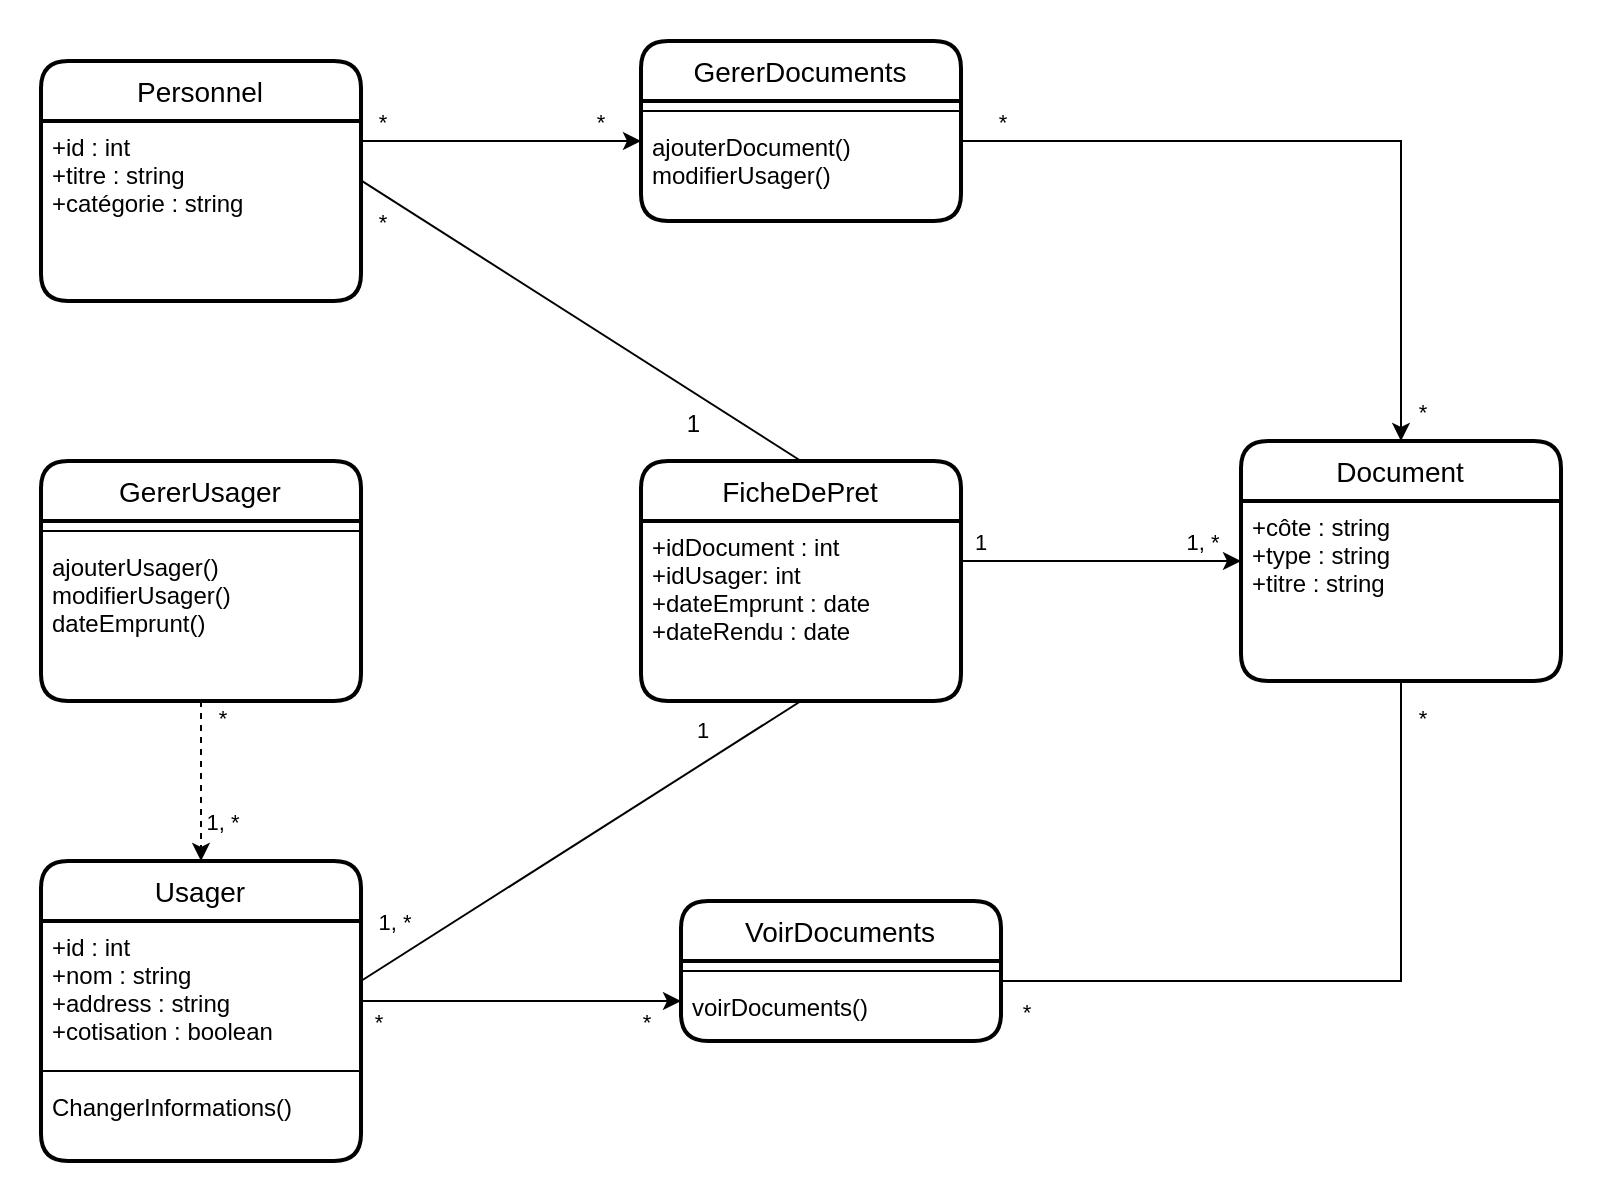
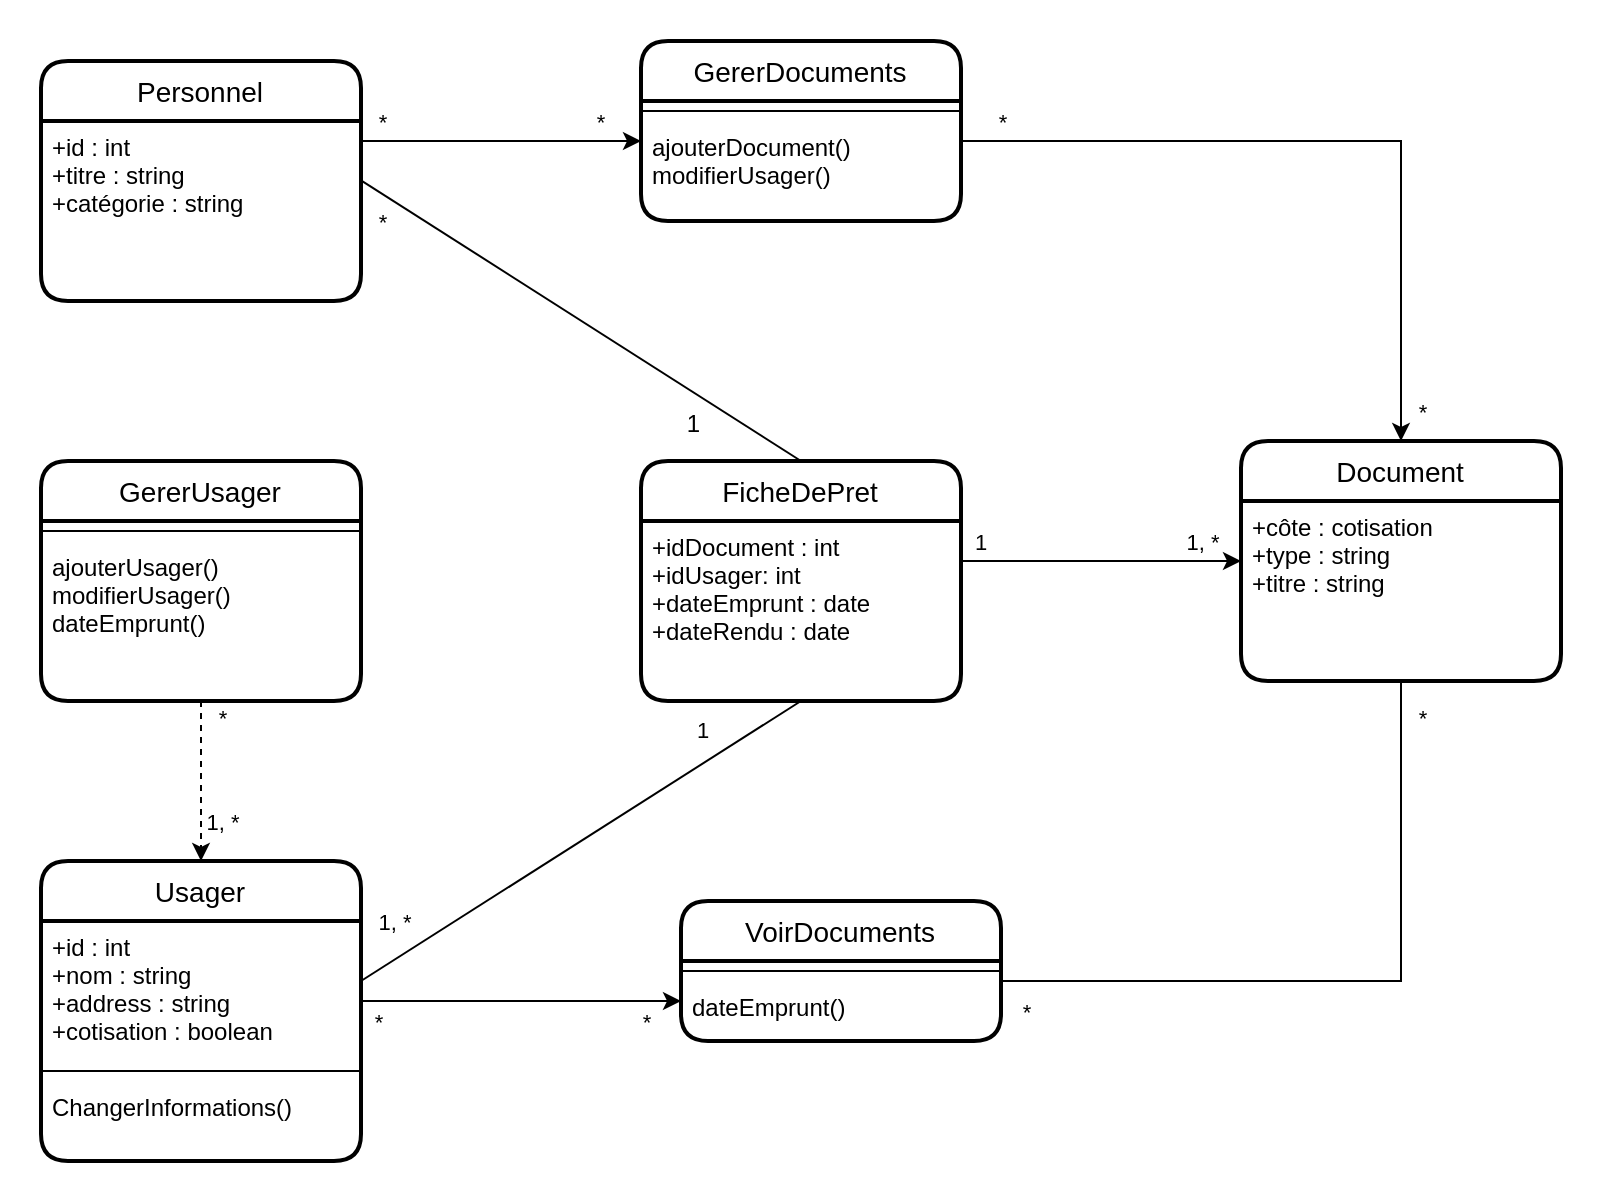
node "+côte : string +type : string +titre : string": label "+côte : string +type : string +titre : string" -> "+côte : cotisation +type : string +titre : string"
node "voirDocuments()": label "voirDocuments()" -> "dateEmprunt()"
